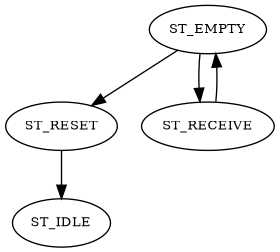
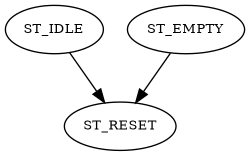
node "ST_RECEIVE": removed
edge "ST_RESET" -> "ST_IDLE": reversed
